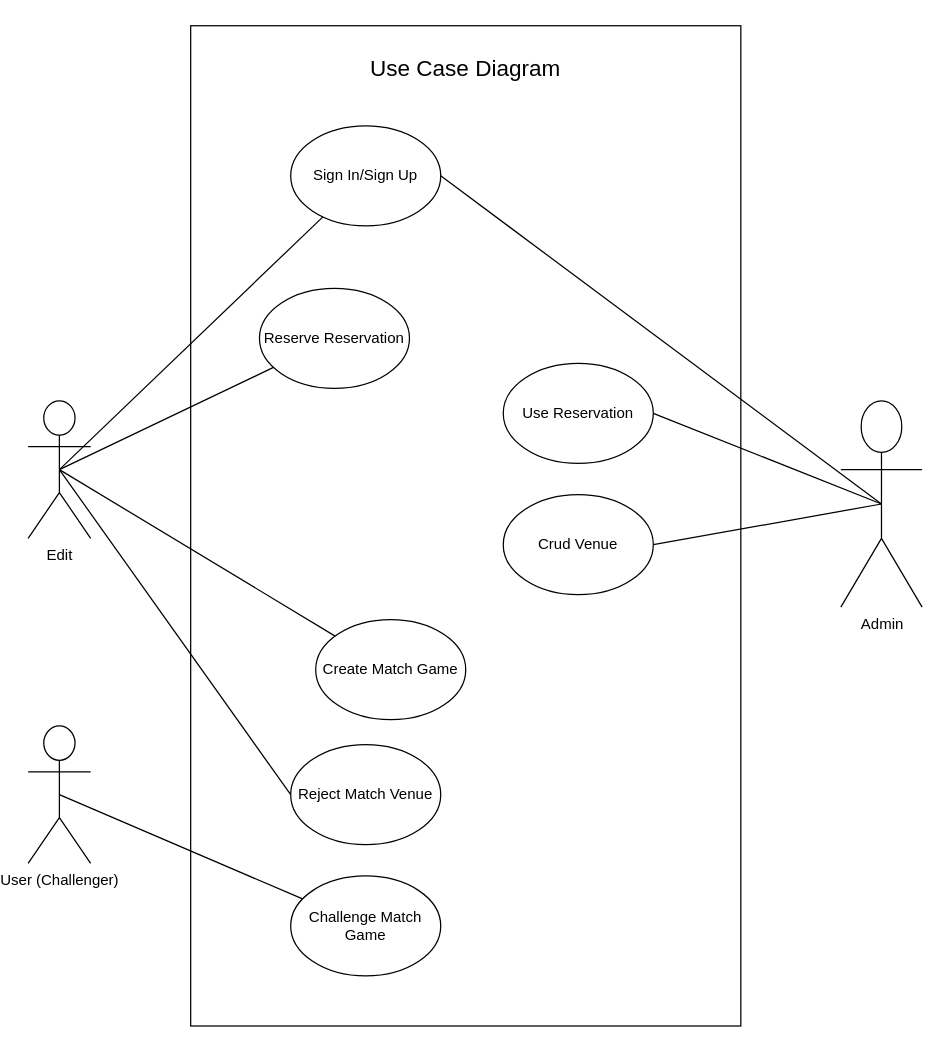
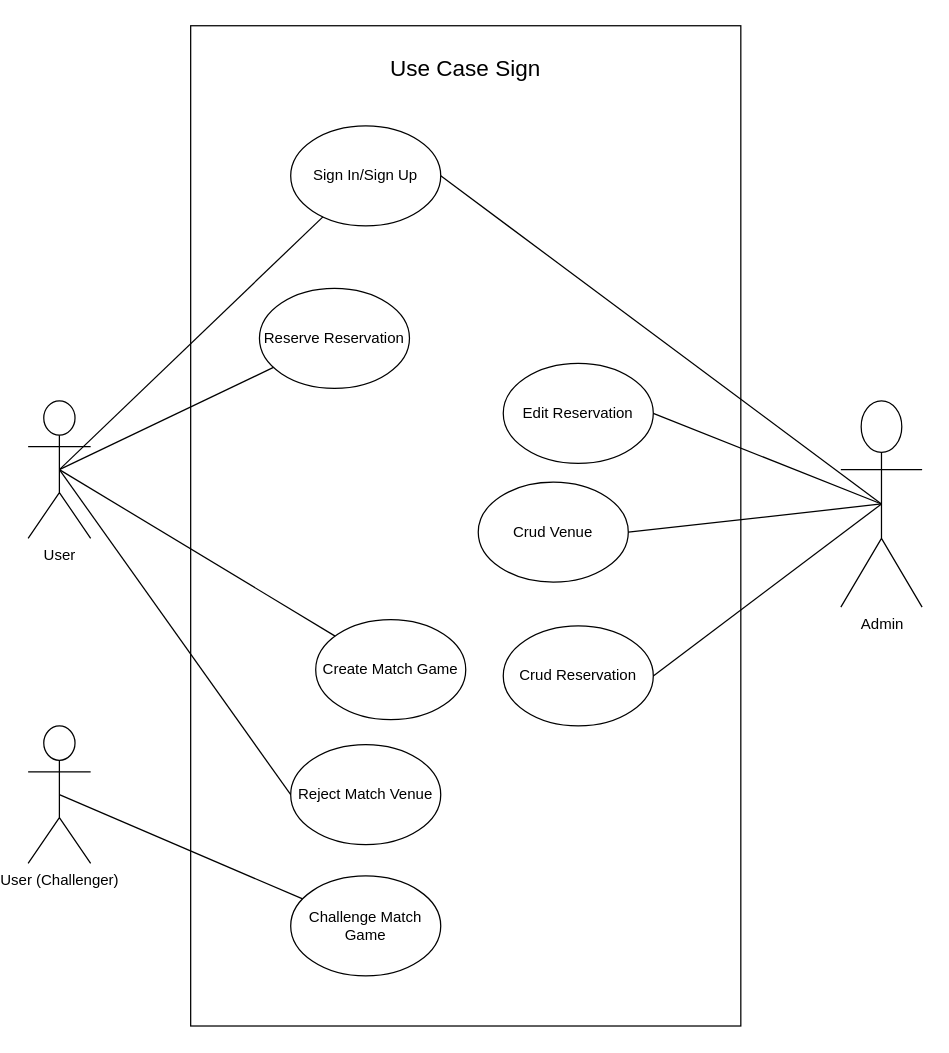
node "Use Case Diagram": label "Use Case Diagram" -> "Use Case Sign"
node "Use Reservation": label "Use Reservation" -> "Edit Reservation"
node "Crud Venue": moved (578, 544) -> (553, 532)
node "Edit": label "Edit" -> "User"
edge "Admin" -- "Crud Reservation": added
node "Crud Reservation": added
